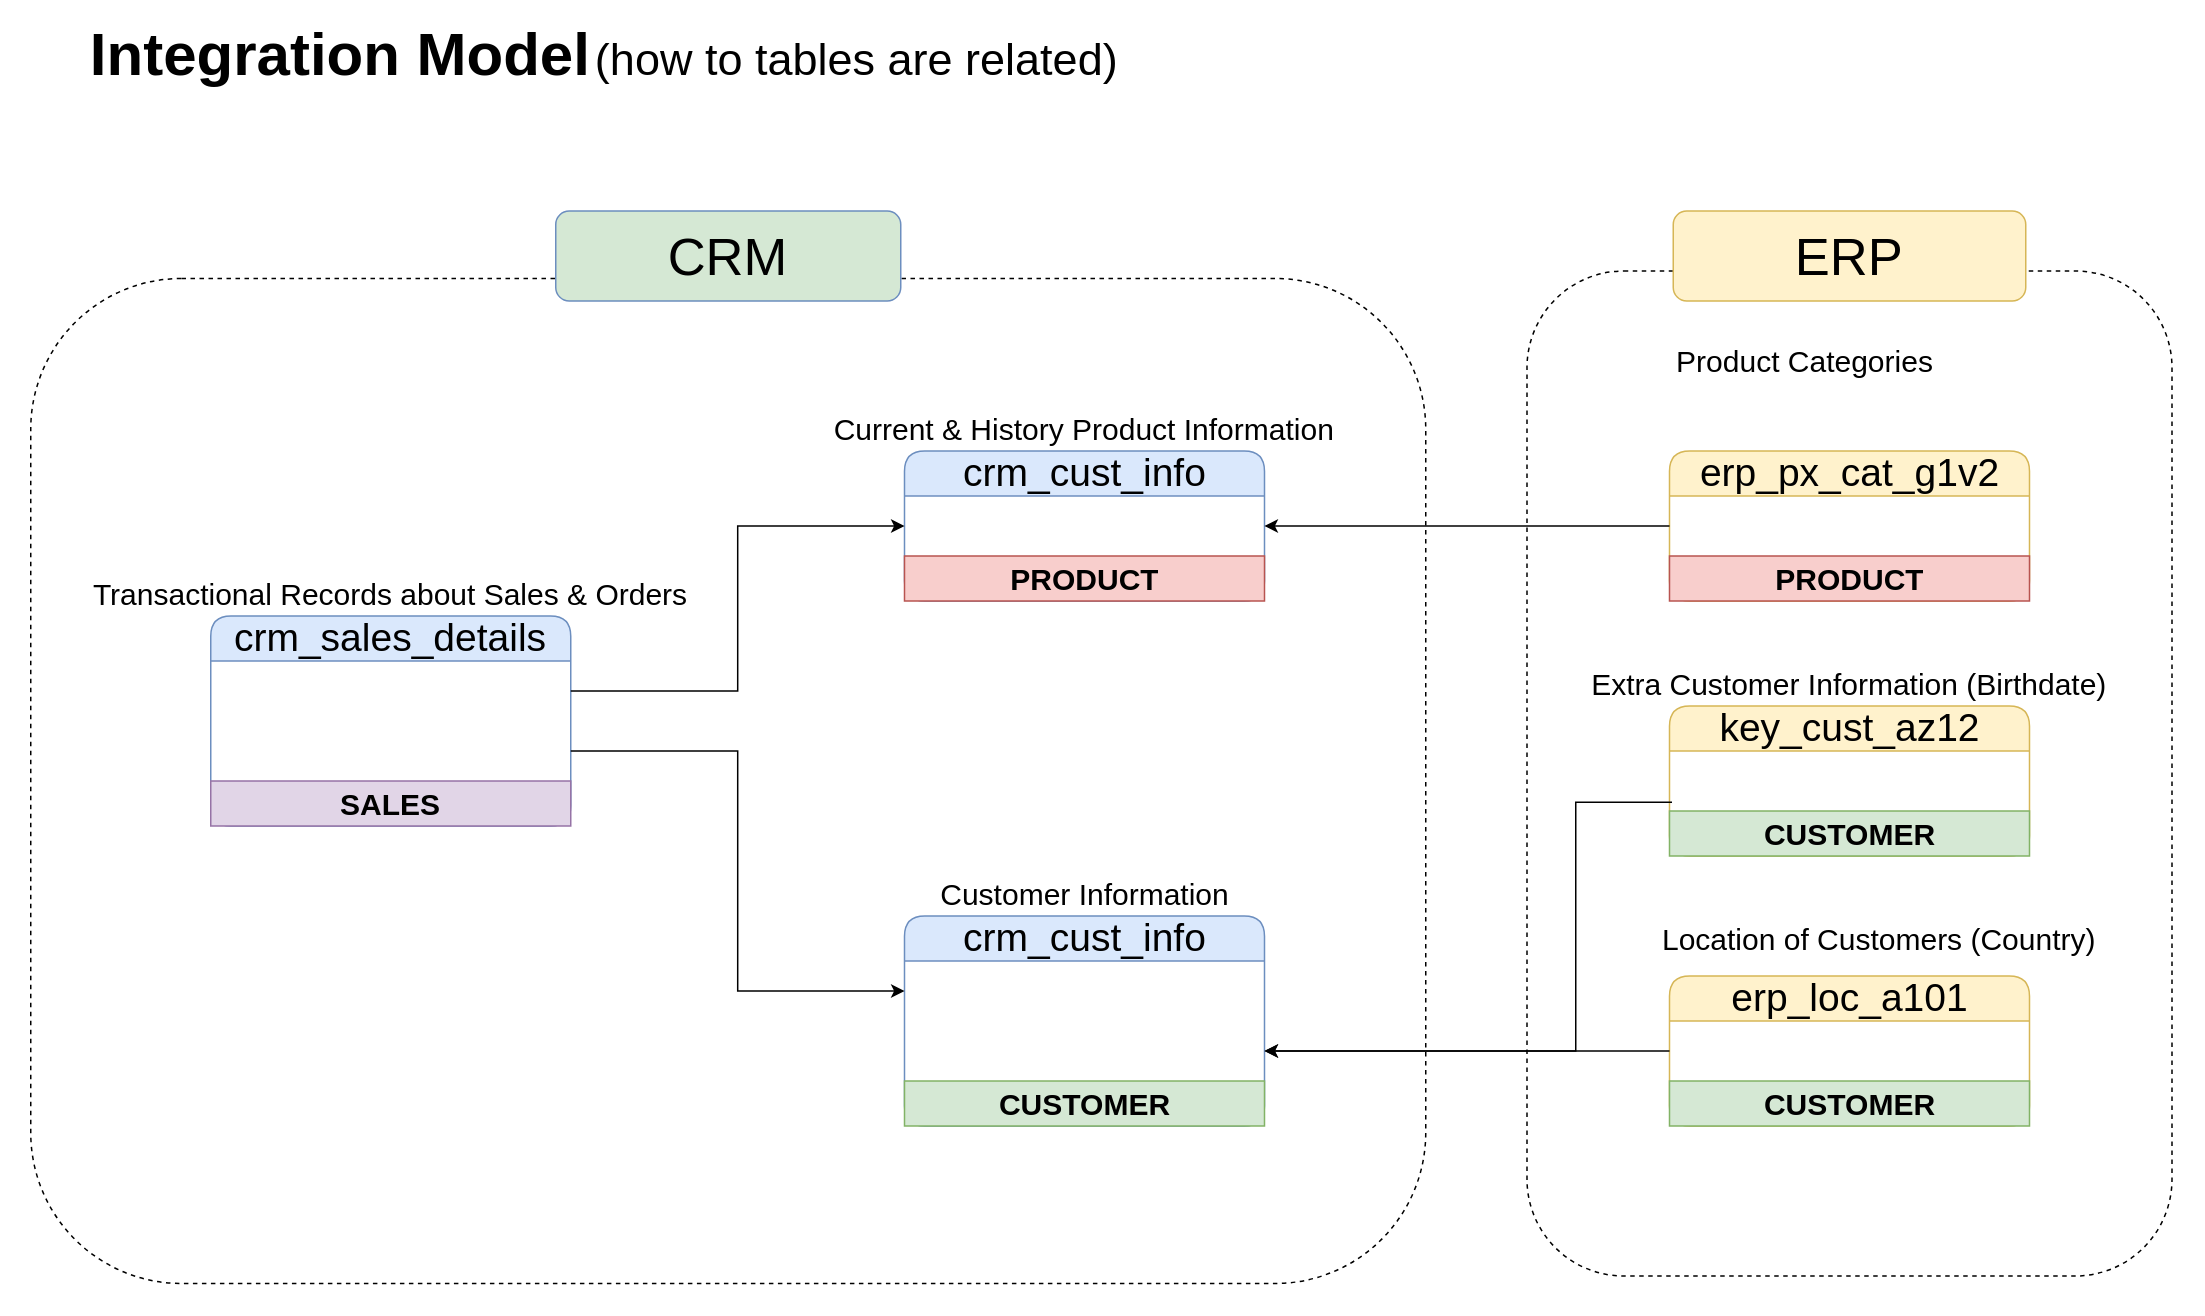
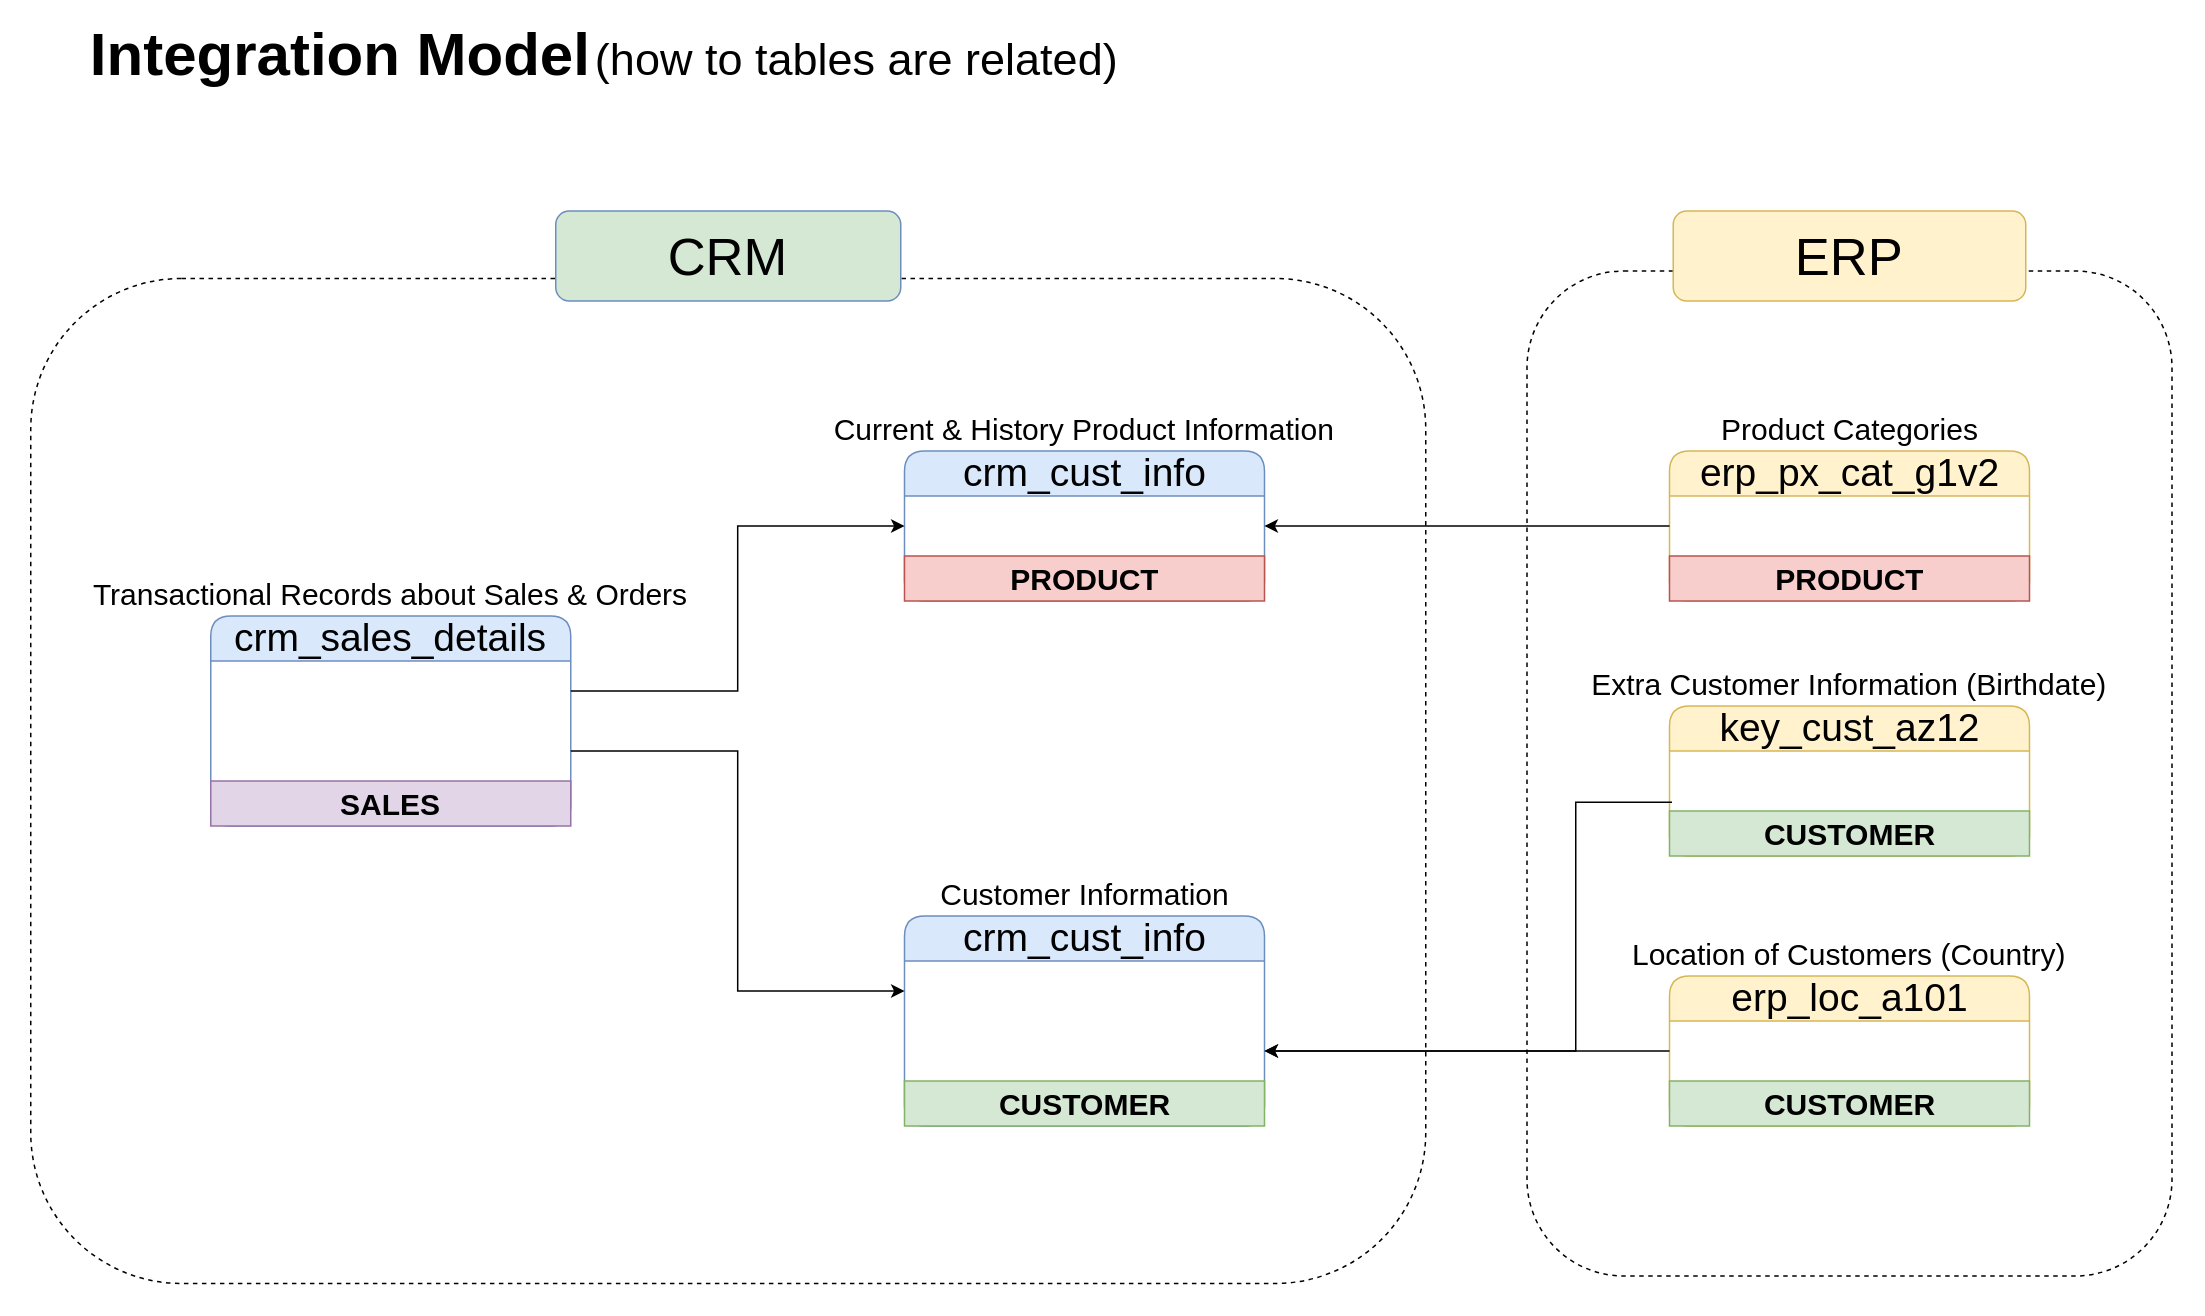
node "Product Categories": moved (1805, 361) -> (1850, 428)
node "Location of Customers (Country)": moved (1880, 938) -> (1850, 953)
